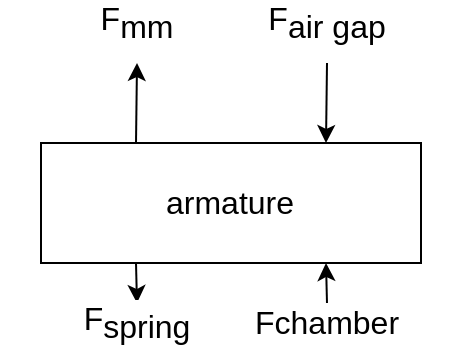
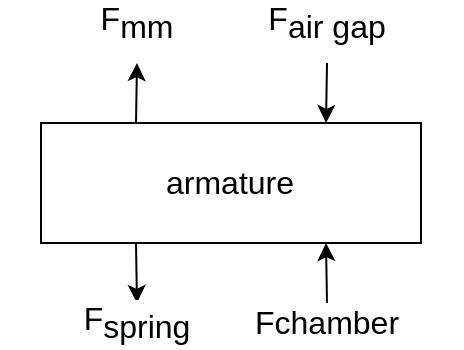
node "armature": moved (231, 203) -> (231, 183)
